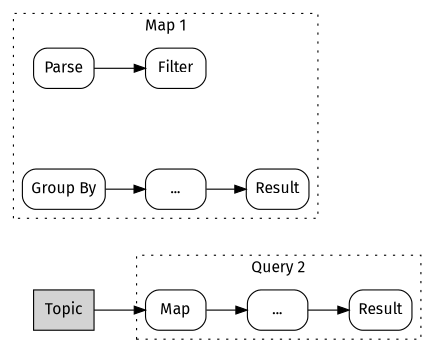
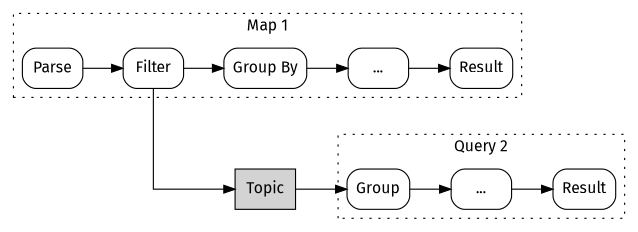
edge "Filter" -> "Group By": added
edge "Filter" -> "Topic": added
node "Map": label "Map" -> "Group"
